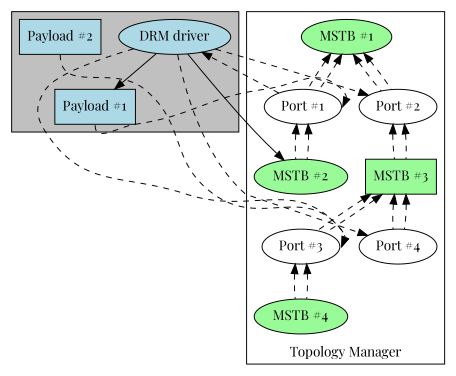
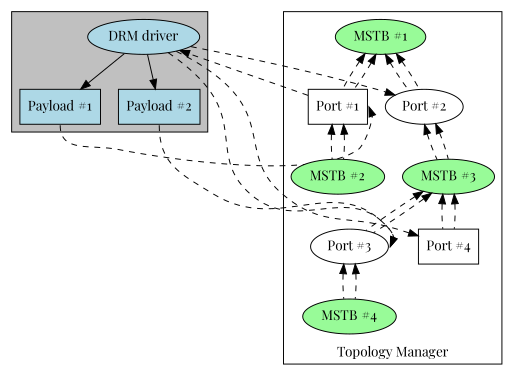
edge "DRM driver" -- "MSTB #2": now "DRM driver" -- "Payload #2"
node "Port #1": shape ellipse -> box
node "MSTB #3": shape box -> ellipse
node "Port #4": shape ellipse -> box
